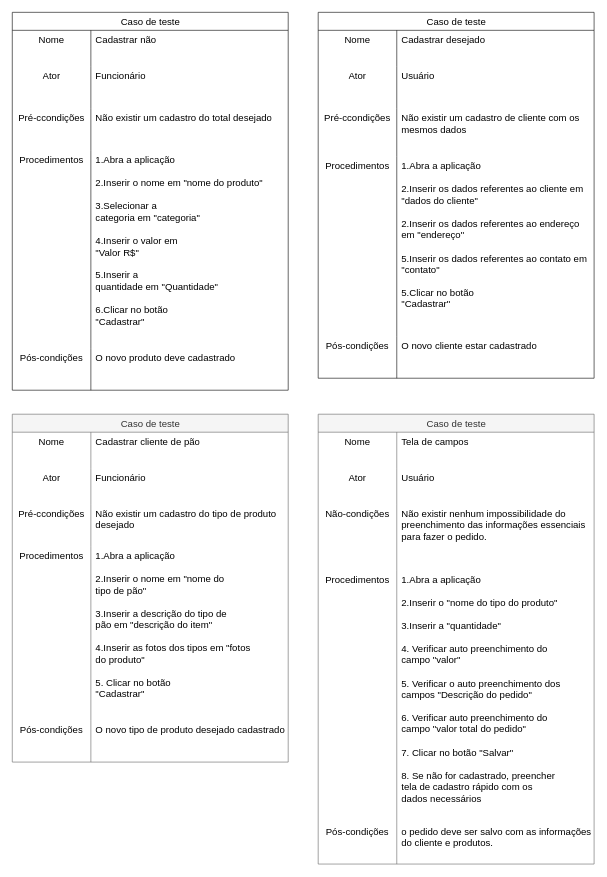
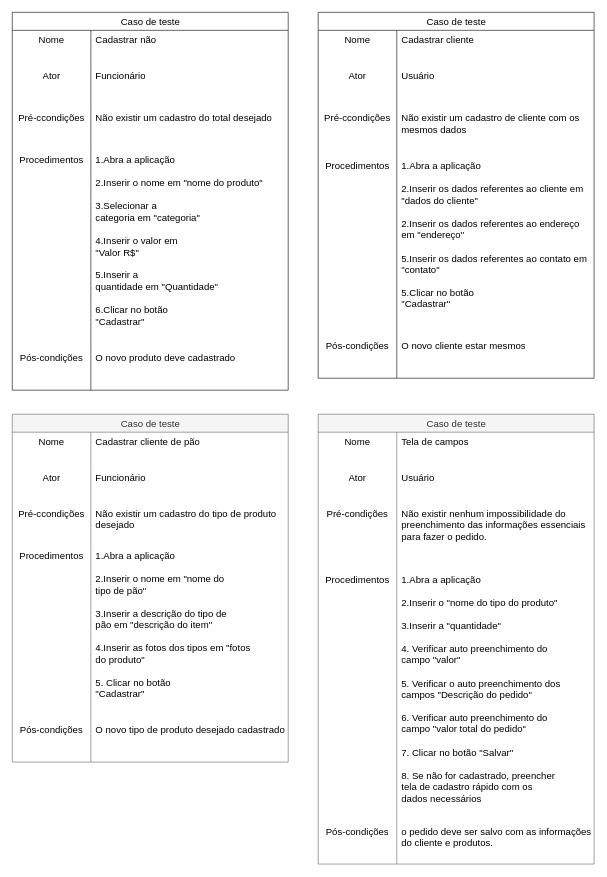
node "Cadastrar desejado": label "Cadastrar desejado" -> "Cadastrar cliente"
node "O novo cliente estar cadastrado": label "O novo cliente estar cadastrado" -> "O novo cliente estar mesmos"
node "Não-condições": label "Não-condições" -> "Pré-condições"
